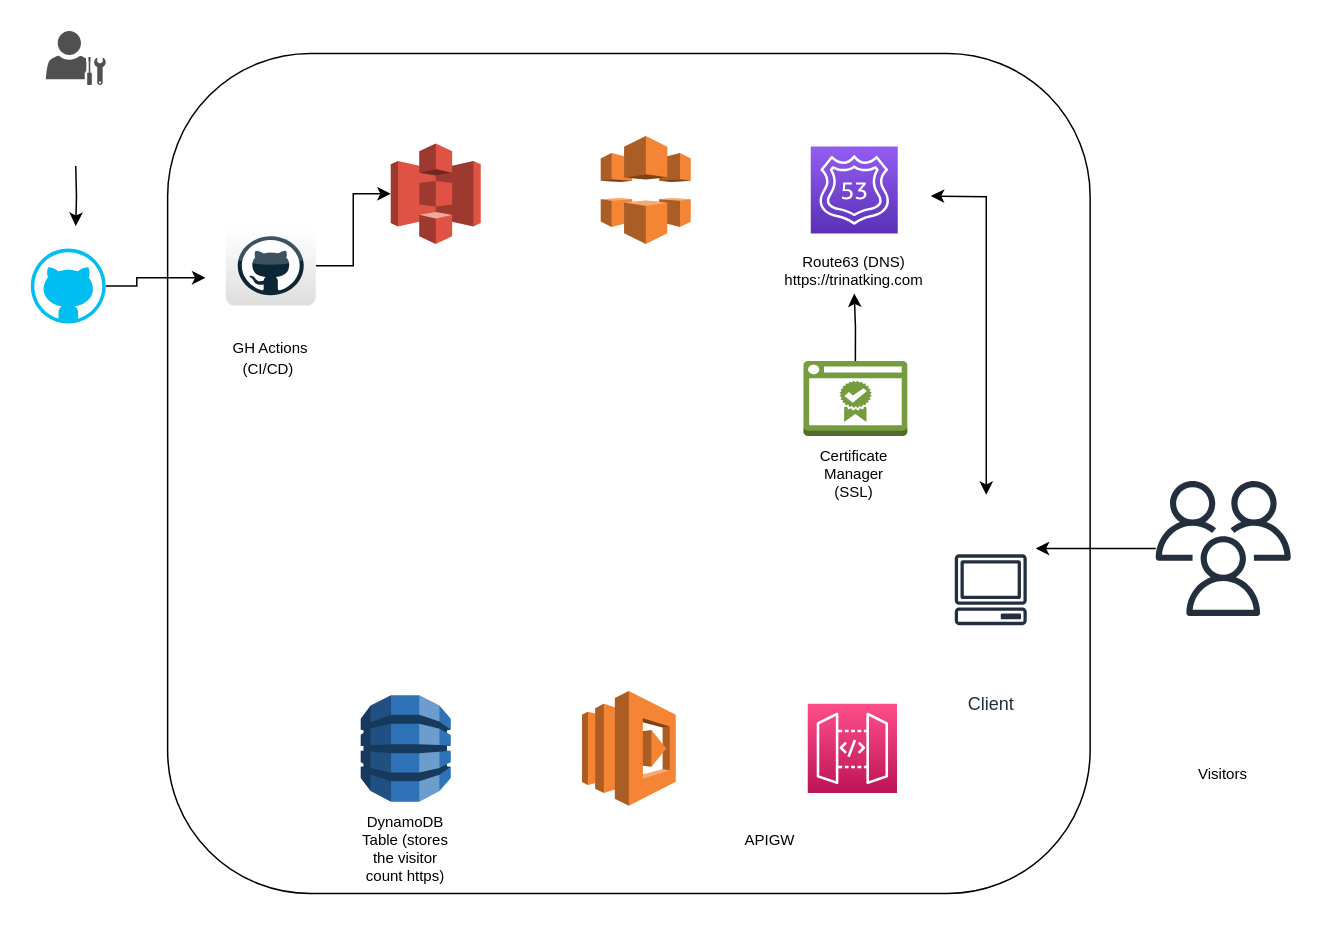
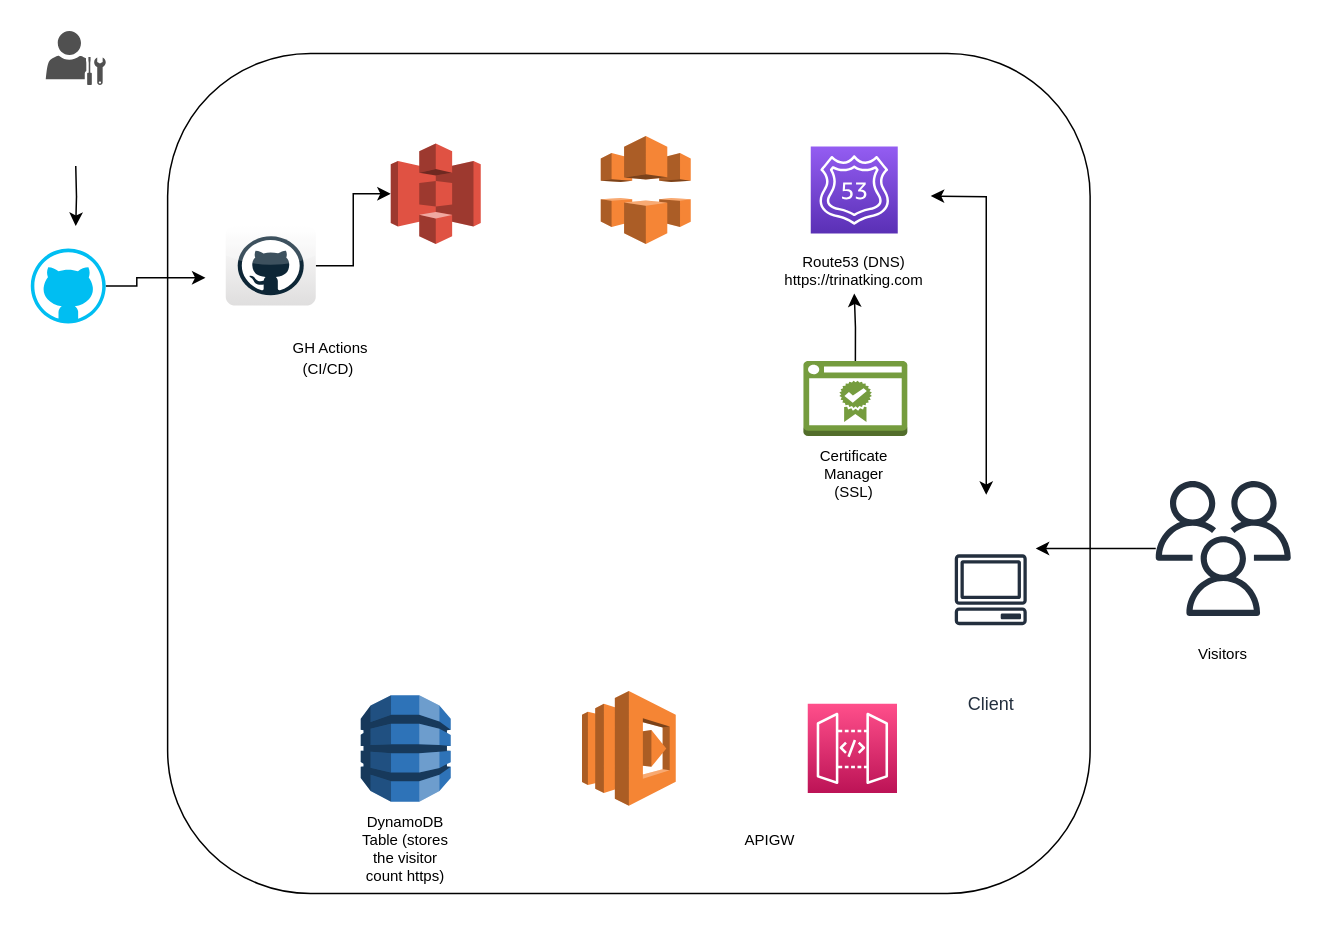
node "Route63 (DNS) https://trinatking.com": label "Route63 (DNS) https://trinatking.com" -> "Route53 (DNS) https://trinatking.com"
node "GH Actions (CI/CD)": moved (271, 368) -> (331, 368)
node "Visitors": moved (1223, 773) -> (1223, 653)
